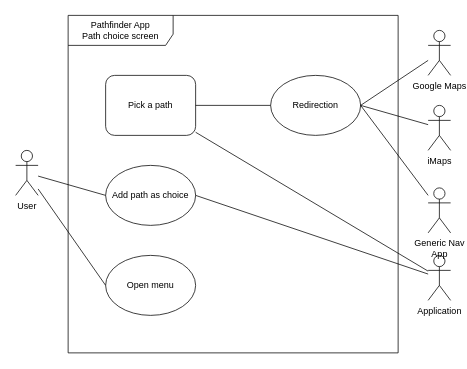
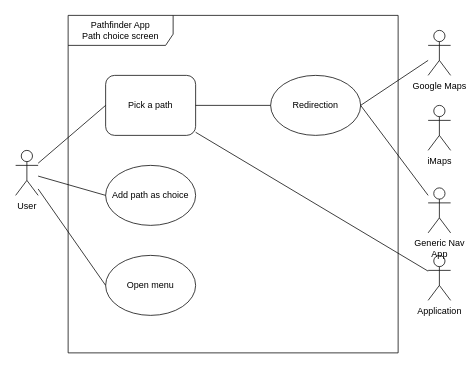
edge "Redirection" -- "iMaps": removed
edge "Pick a path" -- "User": added
edge "Add path as choice" -- "Application": removed
